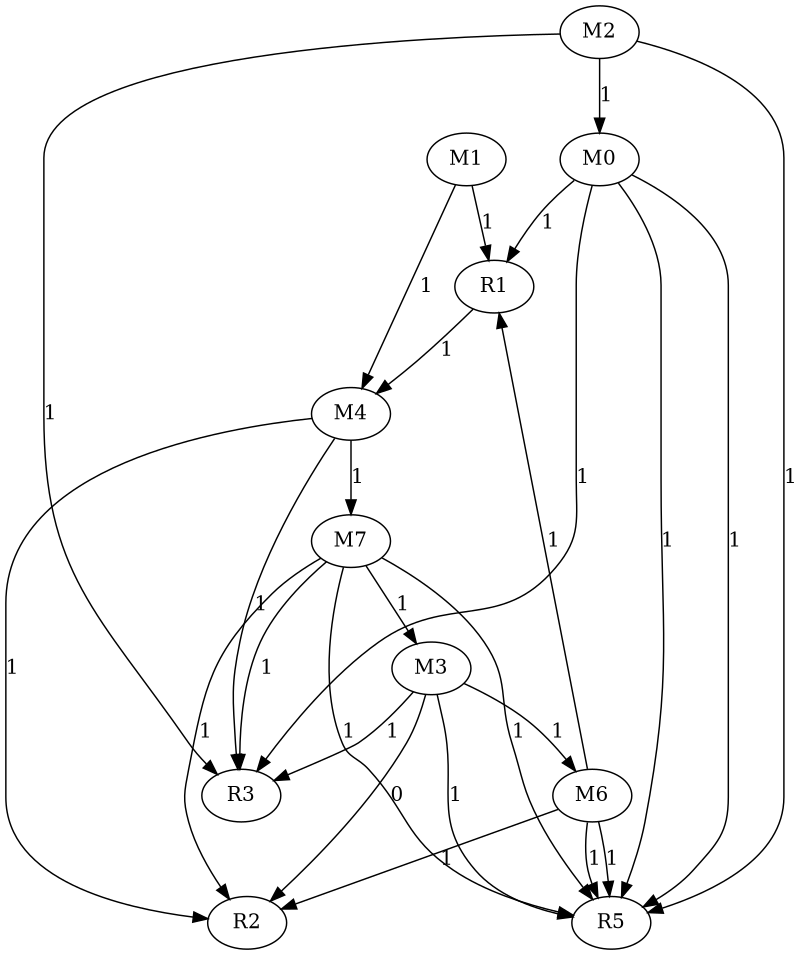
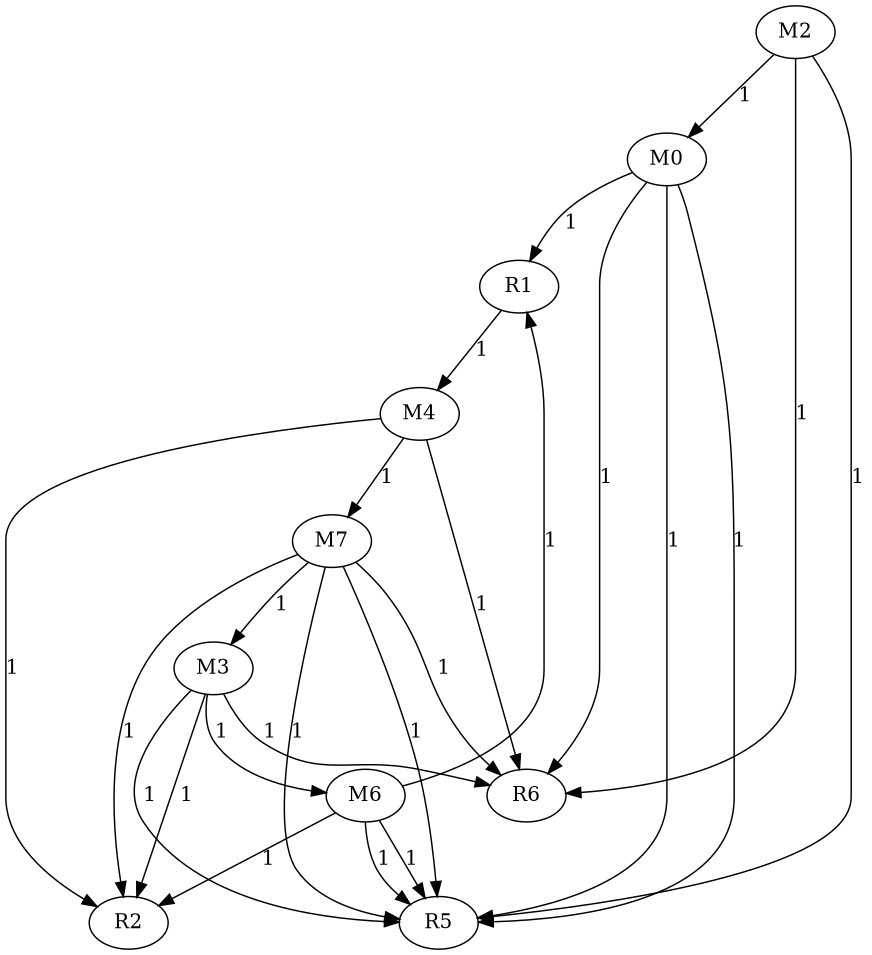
node "M1": removed
node "R3": label "R3" -> "R6"
edge "M3" -> "R2": label "0" -> "1"
